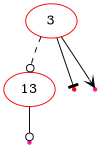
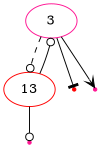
node "3": color red -> deeppink
edge "13" -> "3": added
